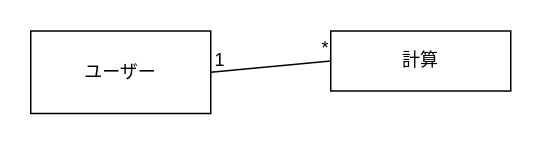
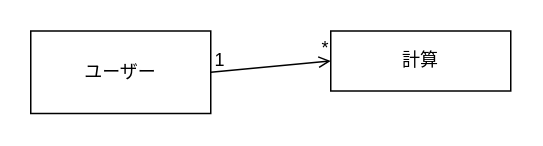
edge "計算" -- "ユーザー": arrowhead none -> open
